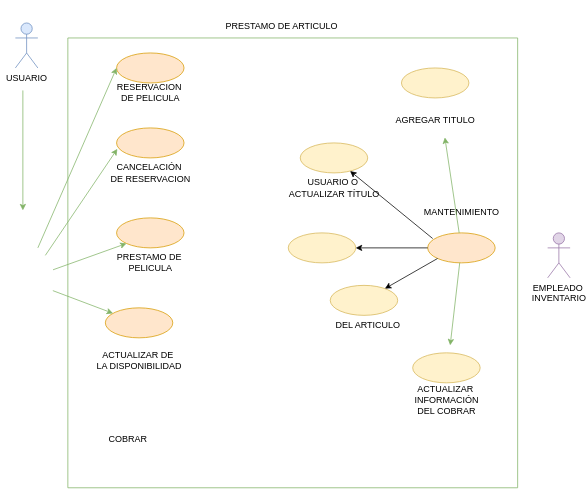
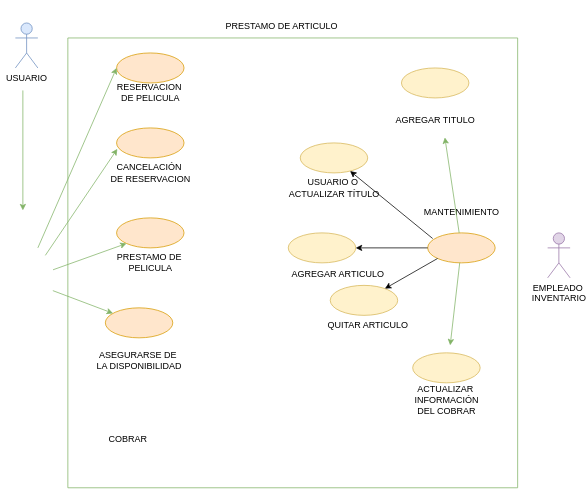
node "AGREGAR ARTICULO": added
node "DEL ARTICULO": label "DEL ARTICULO" -> "QUITAR ARTICULO"
node "ACTUALIZAR DE LA DISPONIBILIDAD": label "ACTUALIZAR DE LA DISPONIBILIDAD" -> "ASEGURARSE DE LA DISPONIBILIDAD"
